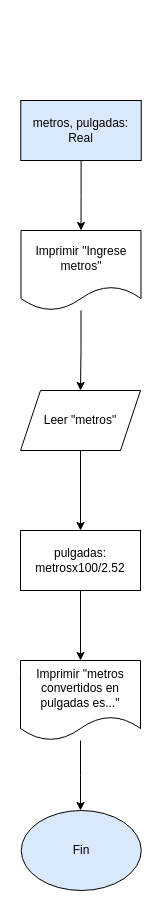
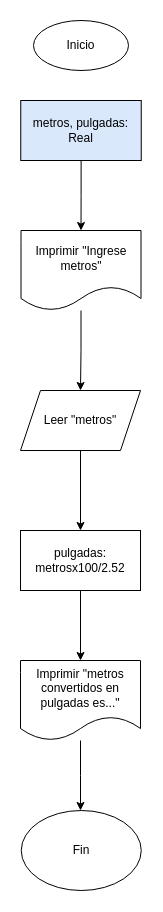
node "Inicio": added
node "Fin": fillcolor #dae8fc -> #ffffff
